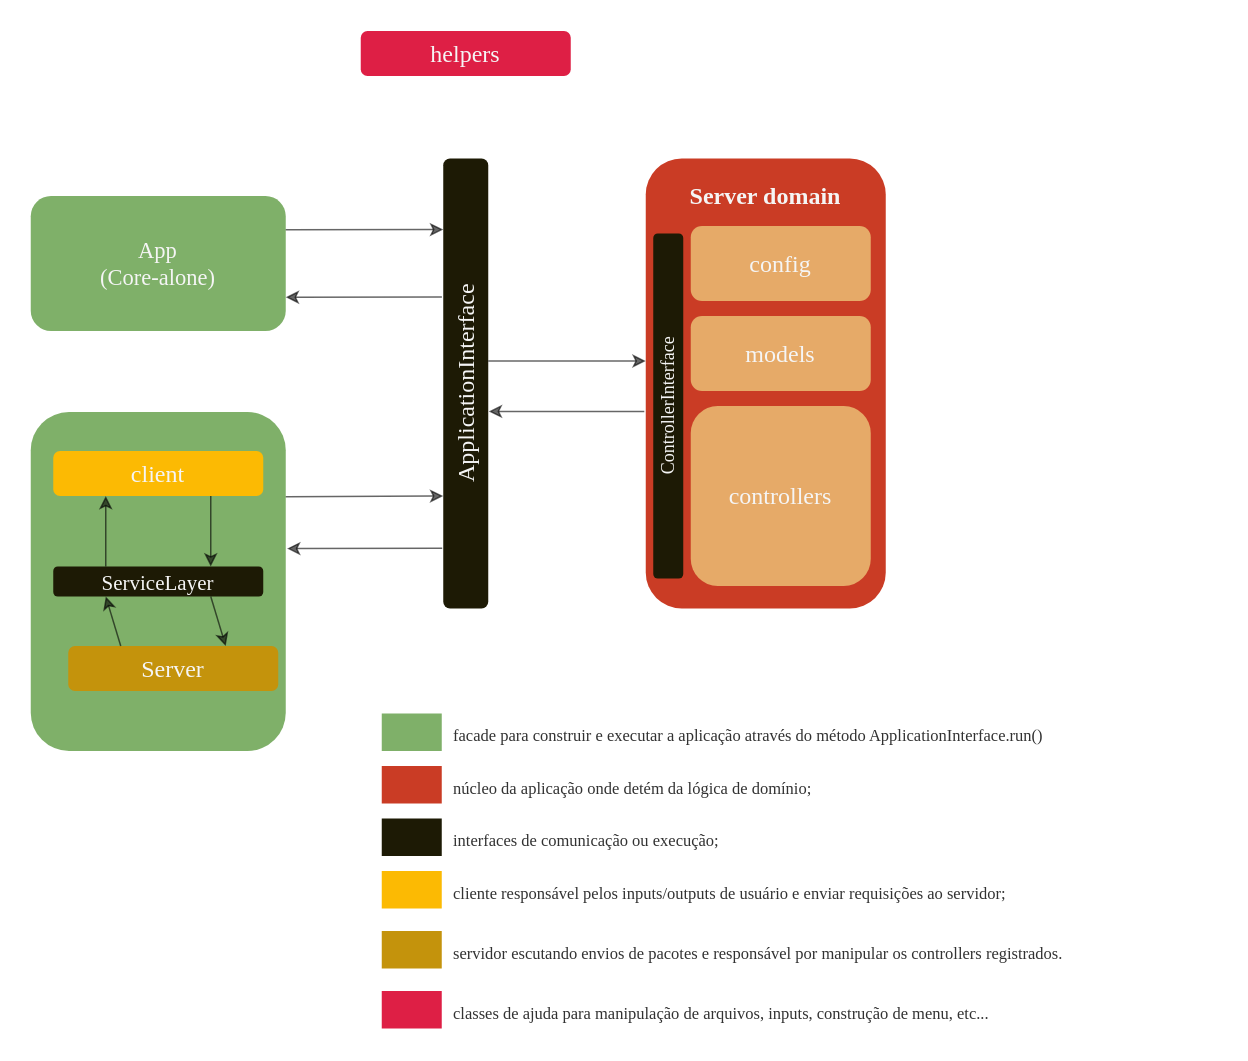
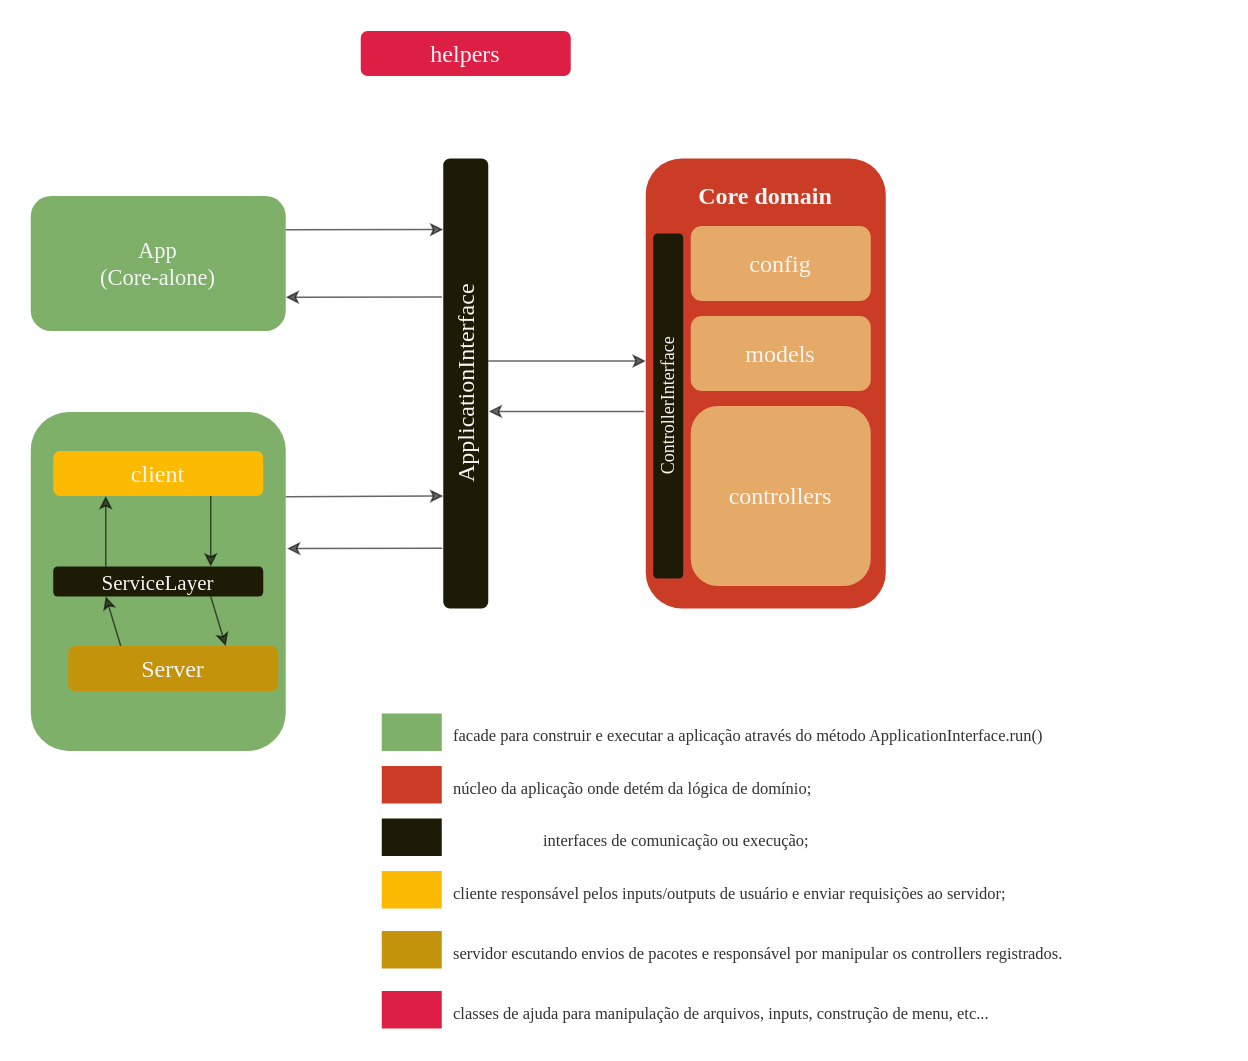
node "Server domain": label "Server domain" -> "Core domain"
node "interfaces de comunicação ou execução;": moved (758, 837) -> (848, 837)
